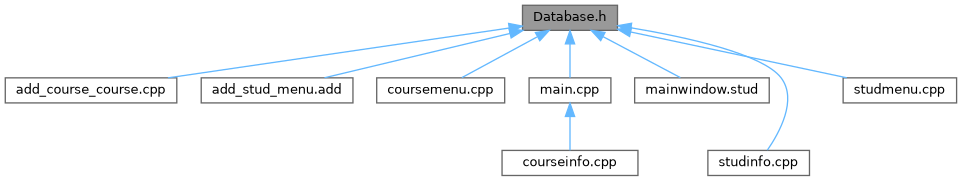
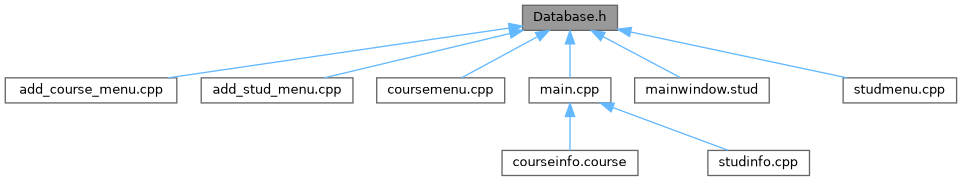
edge "studinfo.cpp" -> "Database.h": now "studinfo.cpp" -> "main.cpp"
node "add_course_course.cpp": label "add_course_course.cpp" -> "add_course_menu.cpp"
node "add_stud_menu.add": label "add_stud_menu.add" -> "add_stud_menu.cpp"
node "courseinfo.cpp": label "courseinfo.cpp" -> "courseinfo.course"
